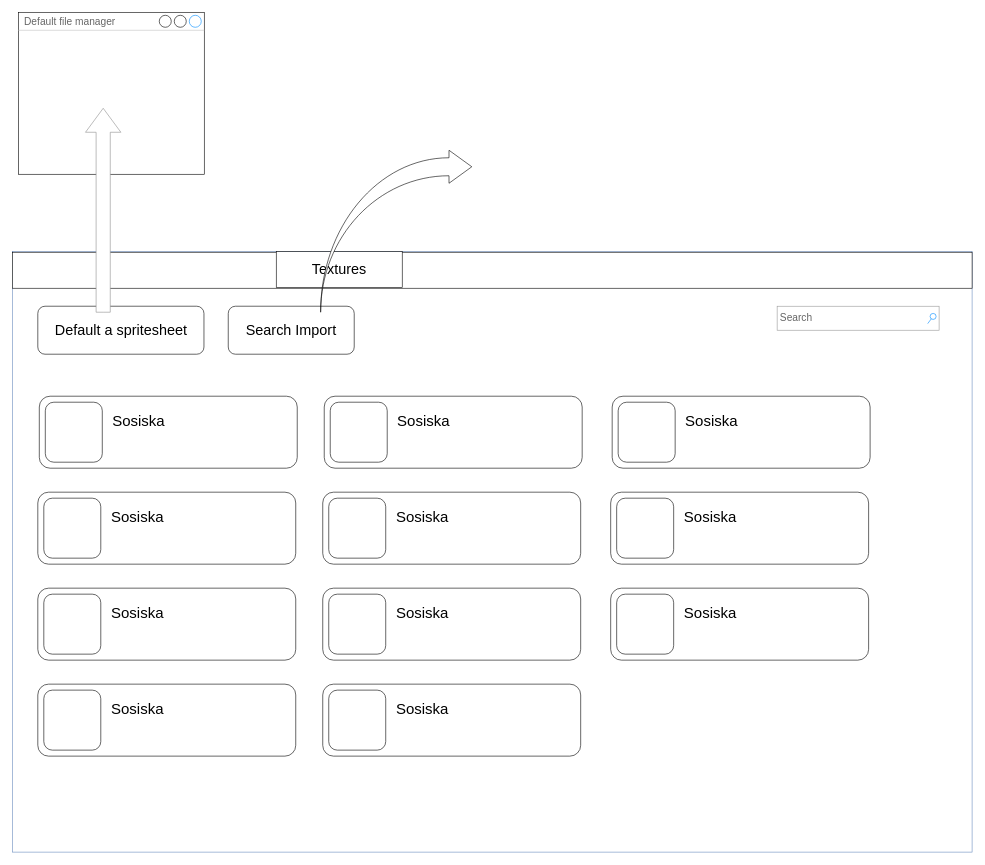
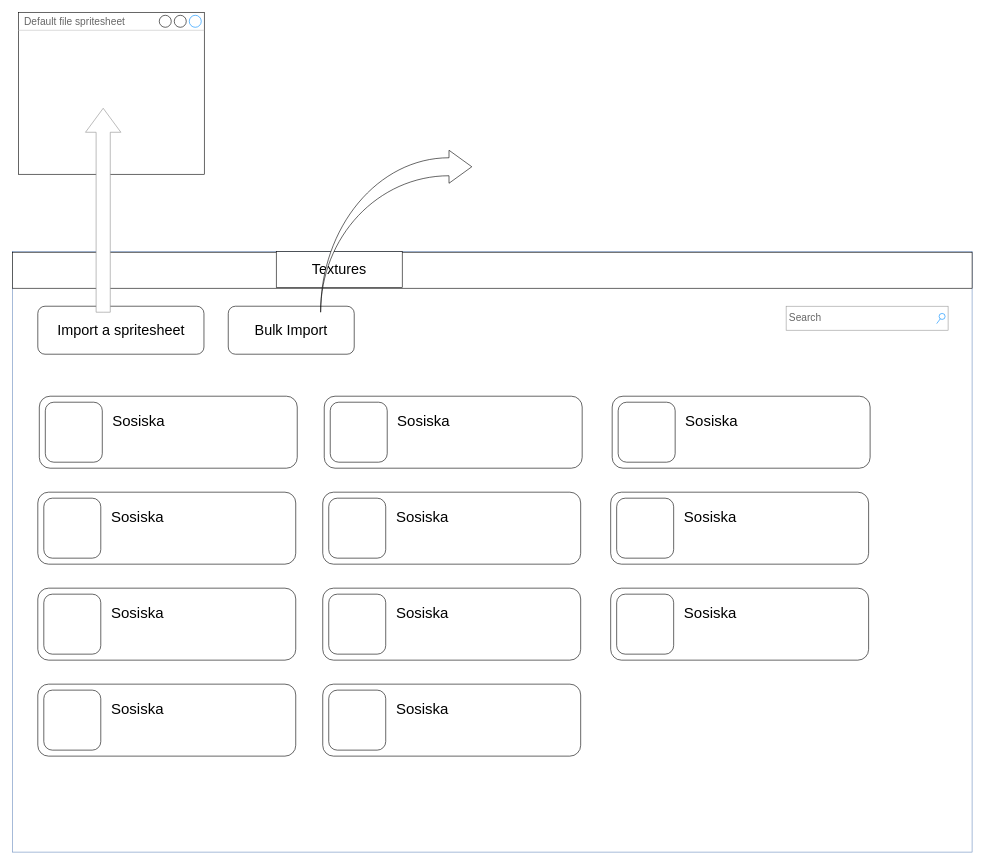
node "Default file manager": label "Default file manager" -> "Default file spritesheet"
node "Search": moved (858, 318) -> (867, 318)
node "Default a spritesheet": label "Default a spritesheet" -> "Import a spritesheet"
node "Search Import": label "Search Import" -> "Bulk Import"
